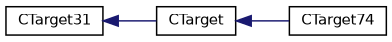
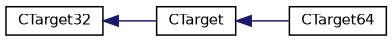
node "CTarget31": label "CTarget31" -> "CTarget32"
node "CTarget74": label "CTarget74" -> "CTarget64"
